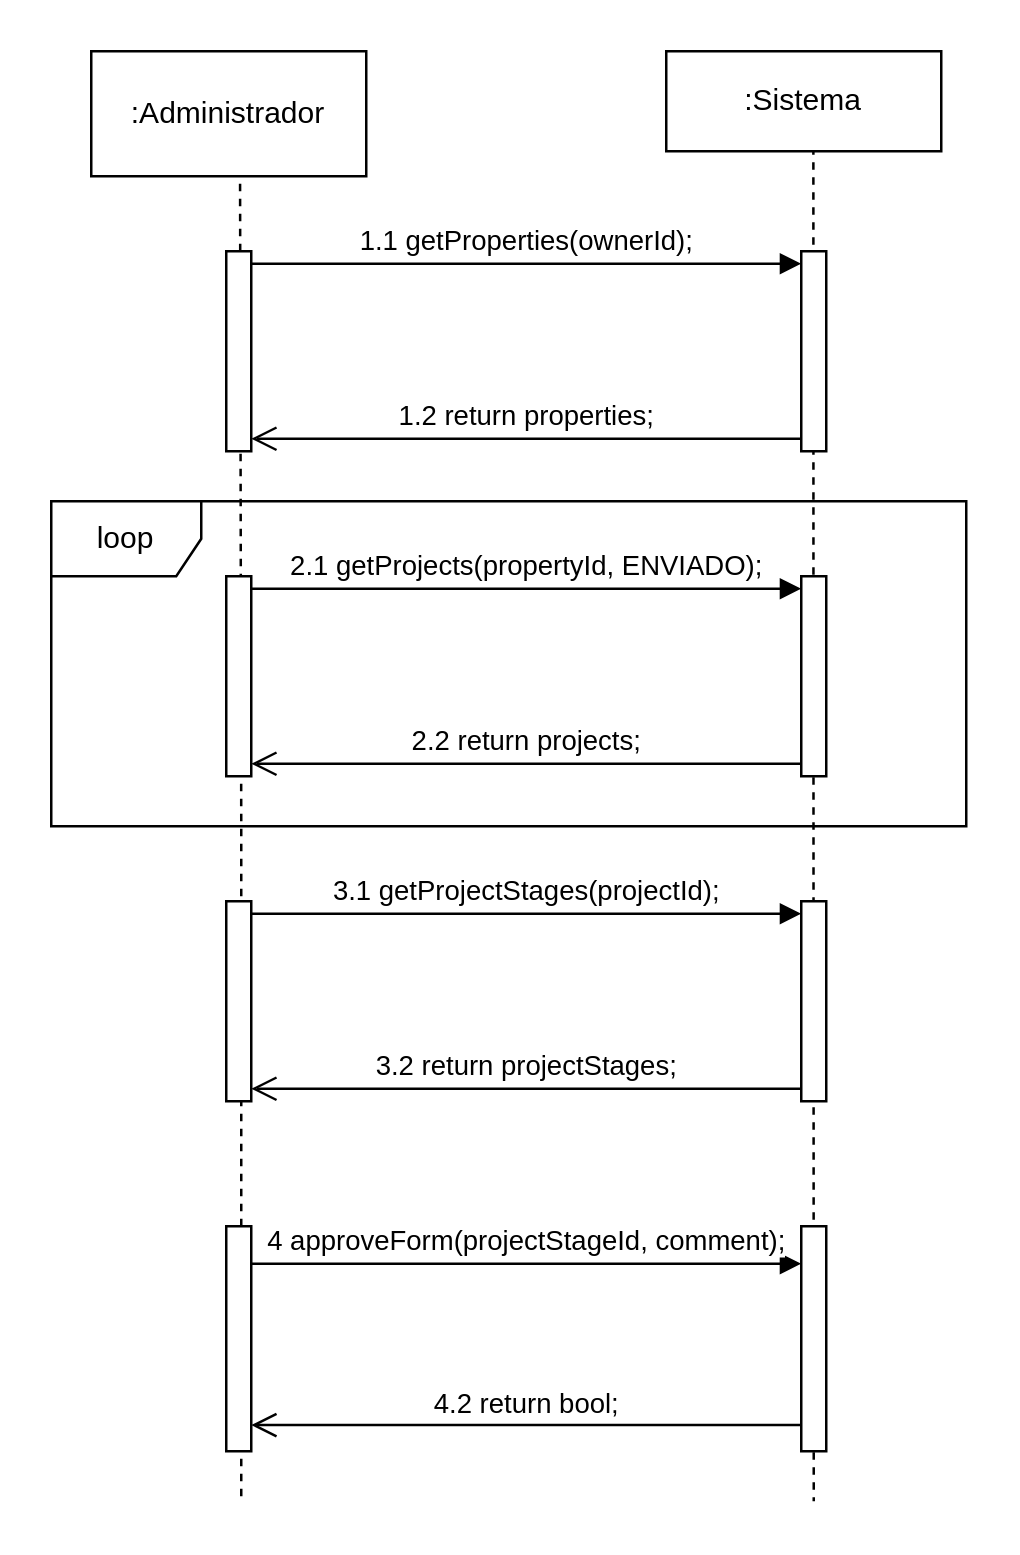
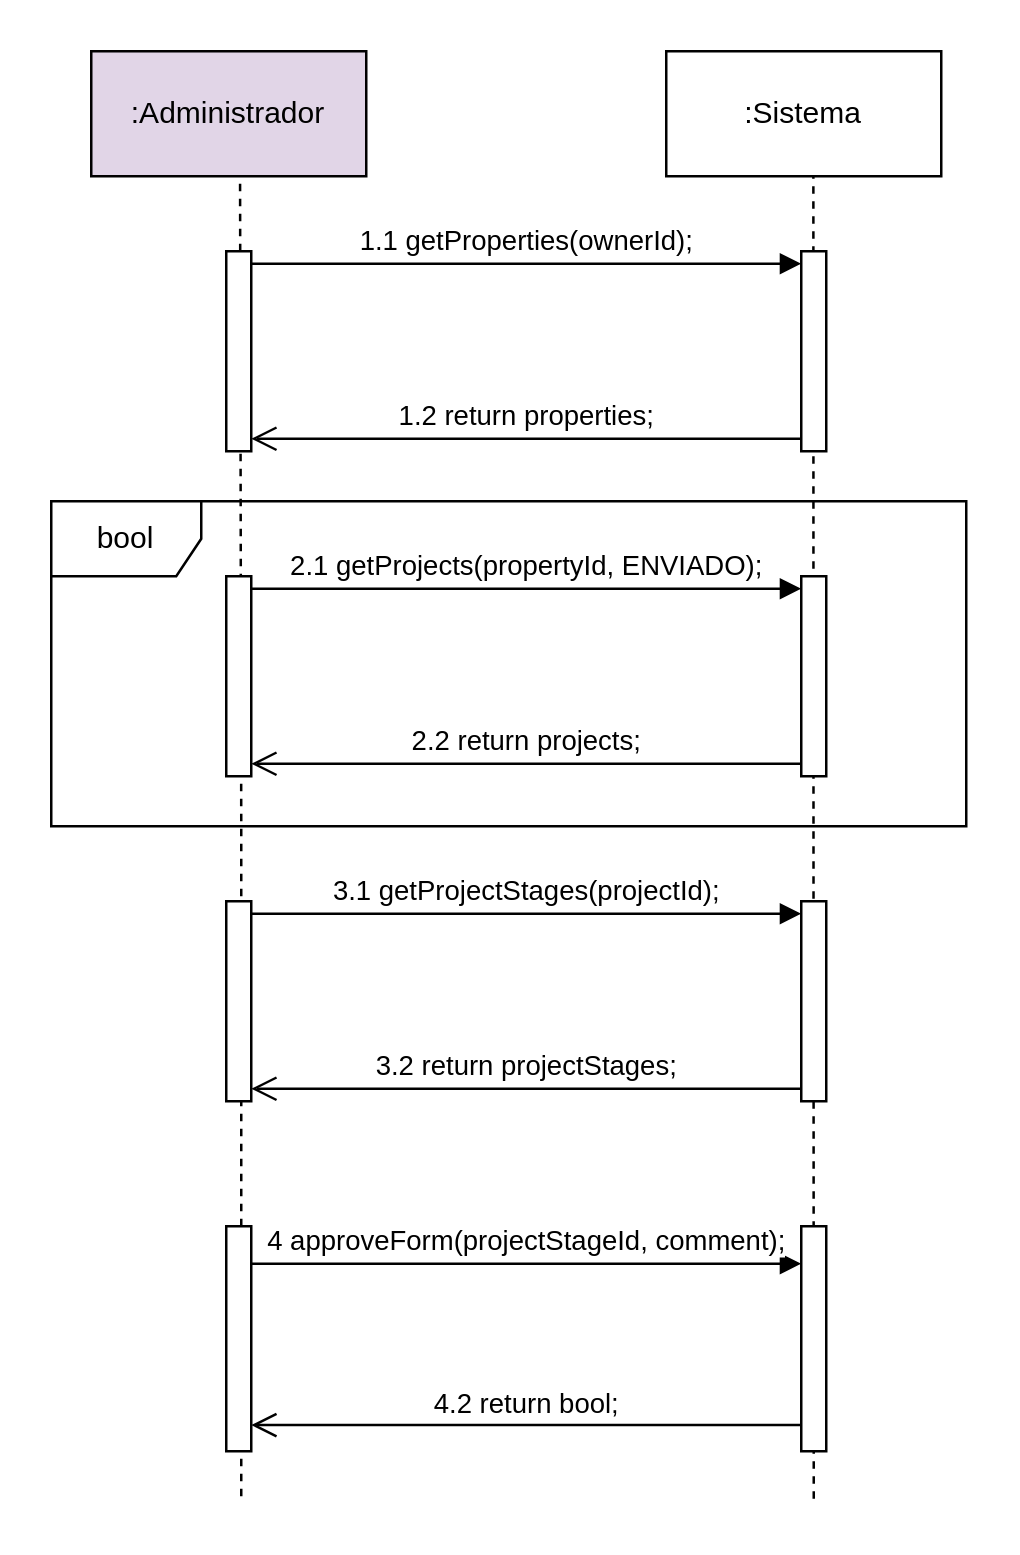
node ":Sistema": size 275x100 -> 275x125
node ":Administrador": fillcolor #ffffff -> #e1d5e7
node "loop": label "loop" -> "bool"
